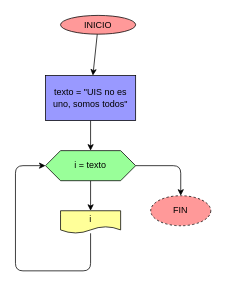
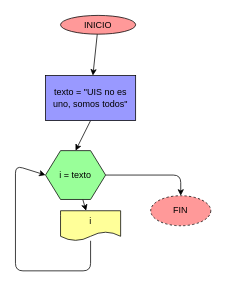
node "i = texto": size 90x30 -> 60x49
node "i": size 60x23 -> 60x30
